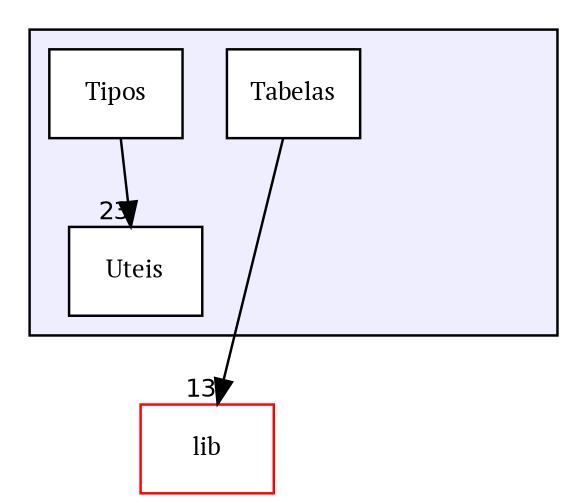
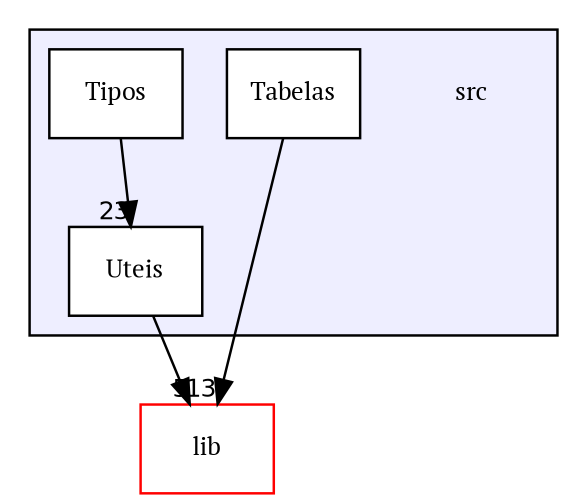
node "src": added
edge "Uteis" -> "lib": added
